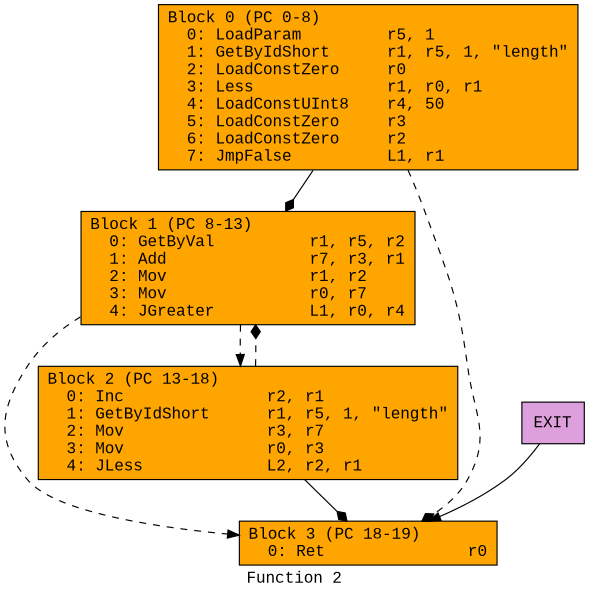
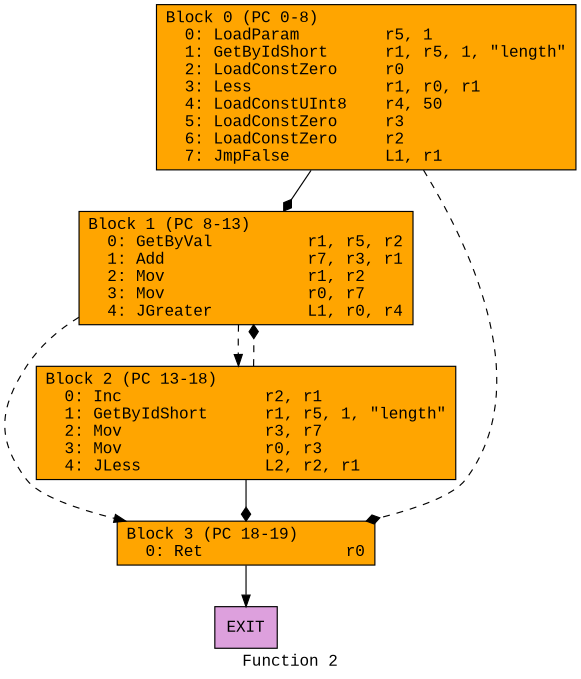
edge "EXIT" -> "Block 3 (PC 18-19) 0: Ret               r0": reversed
